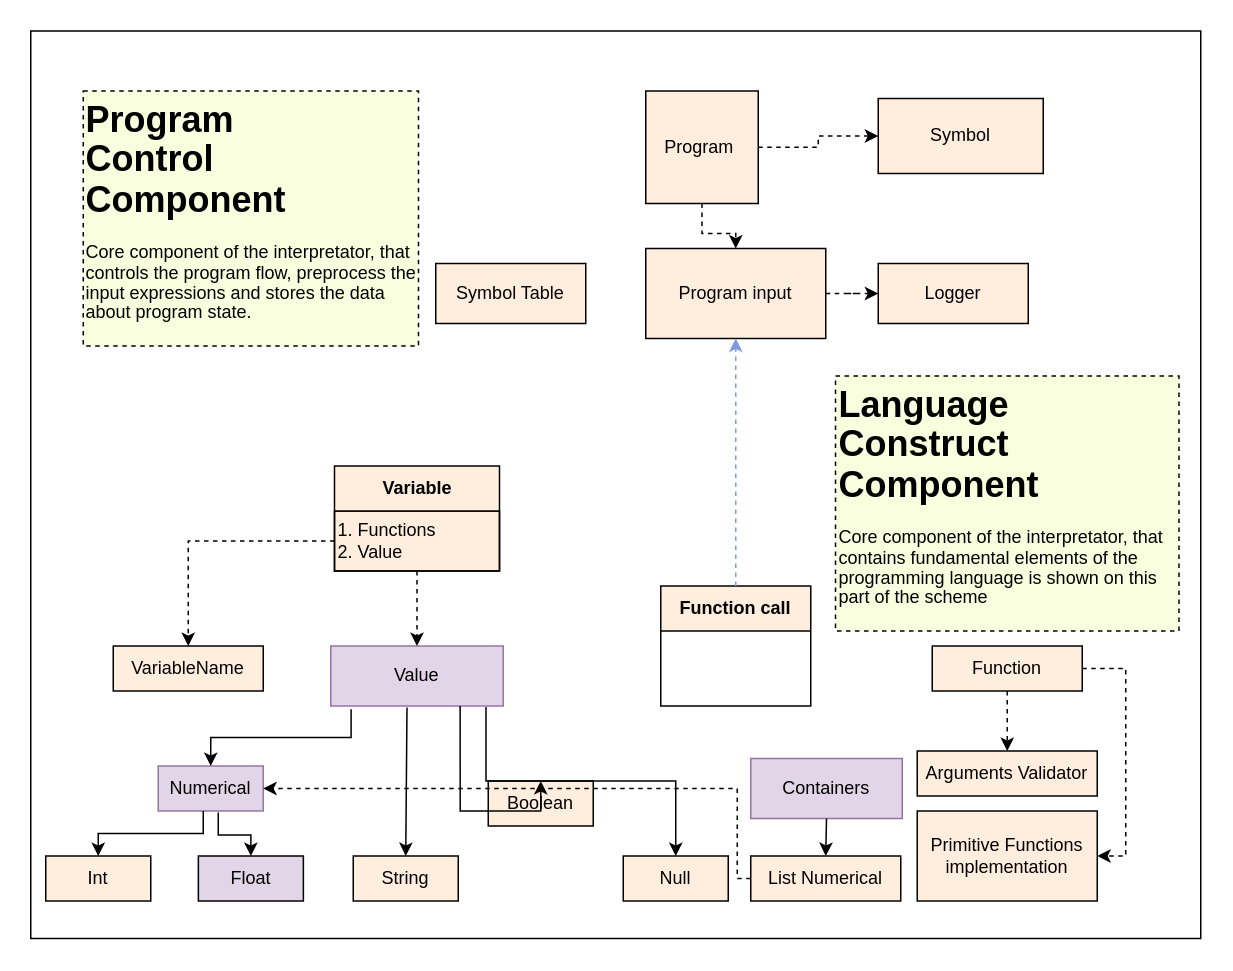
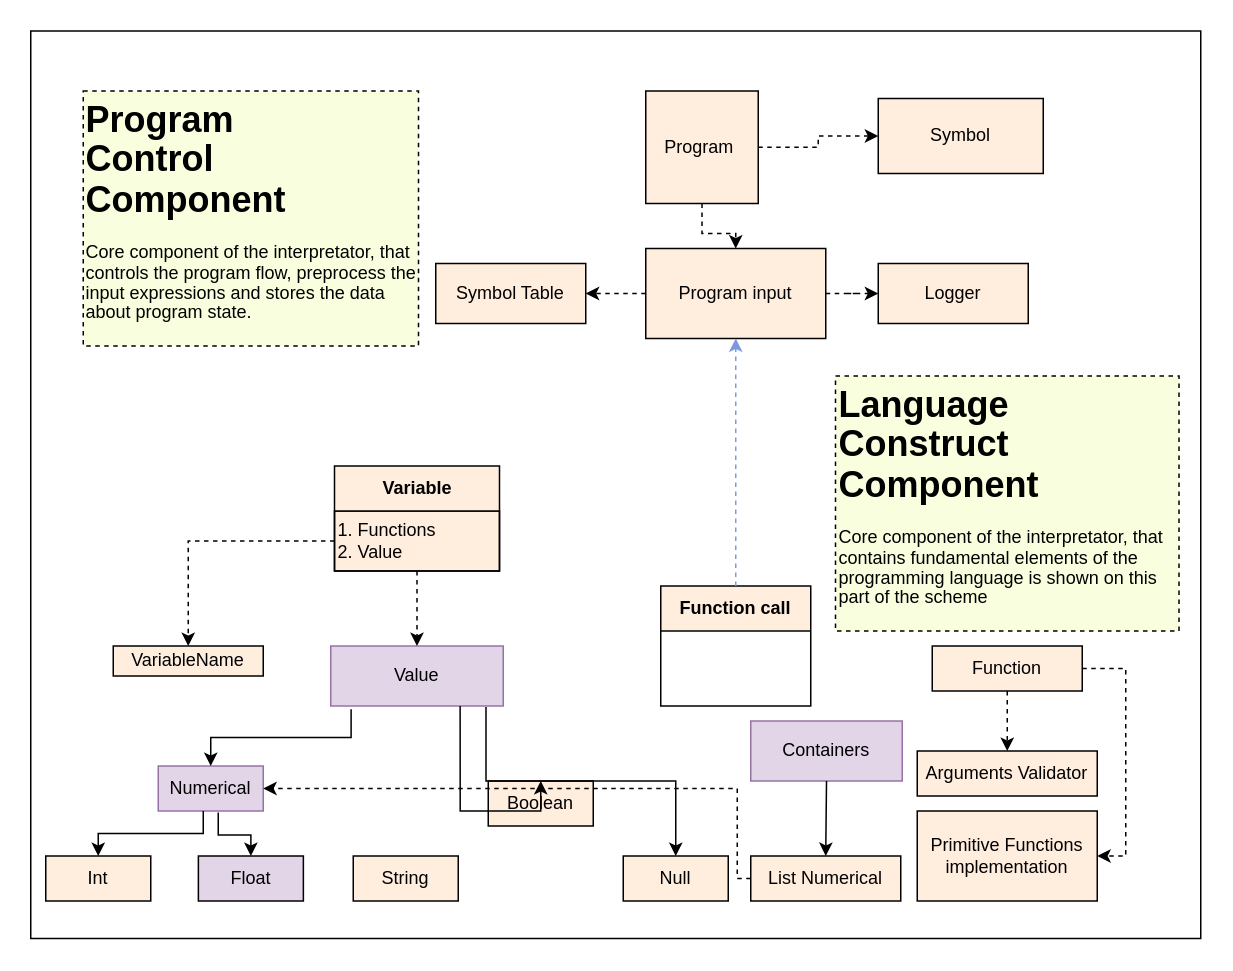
edge "Program input" -> "Symbol Table": added
node "VariableName": size 150x45 -> 150x30
edge "Value" -> "String": removed
node "Containers": moved (827, 788) -> (827, 751)
